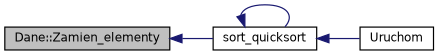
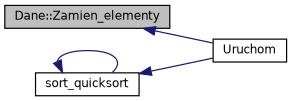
edge "sort_quicksort" -> "Dane::Zamien_elementy": now "Uruchom" -> "Dane::Zamien_elementy"
